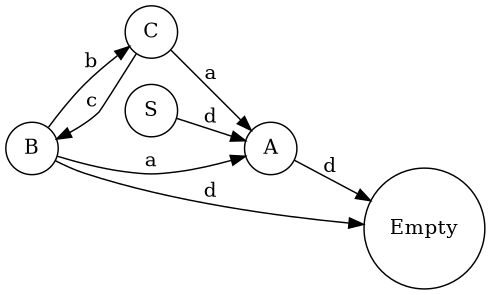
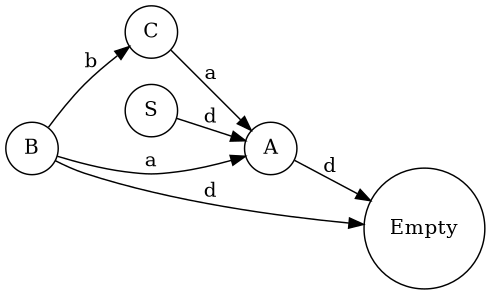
edge "C" -> "B": removed, label "c"
